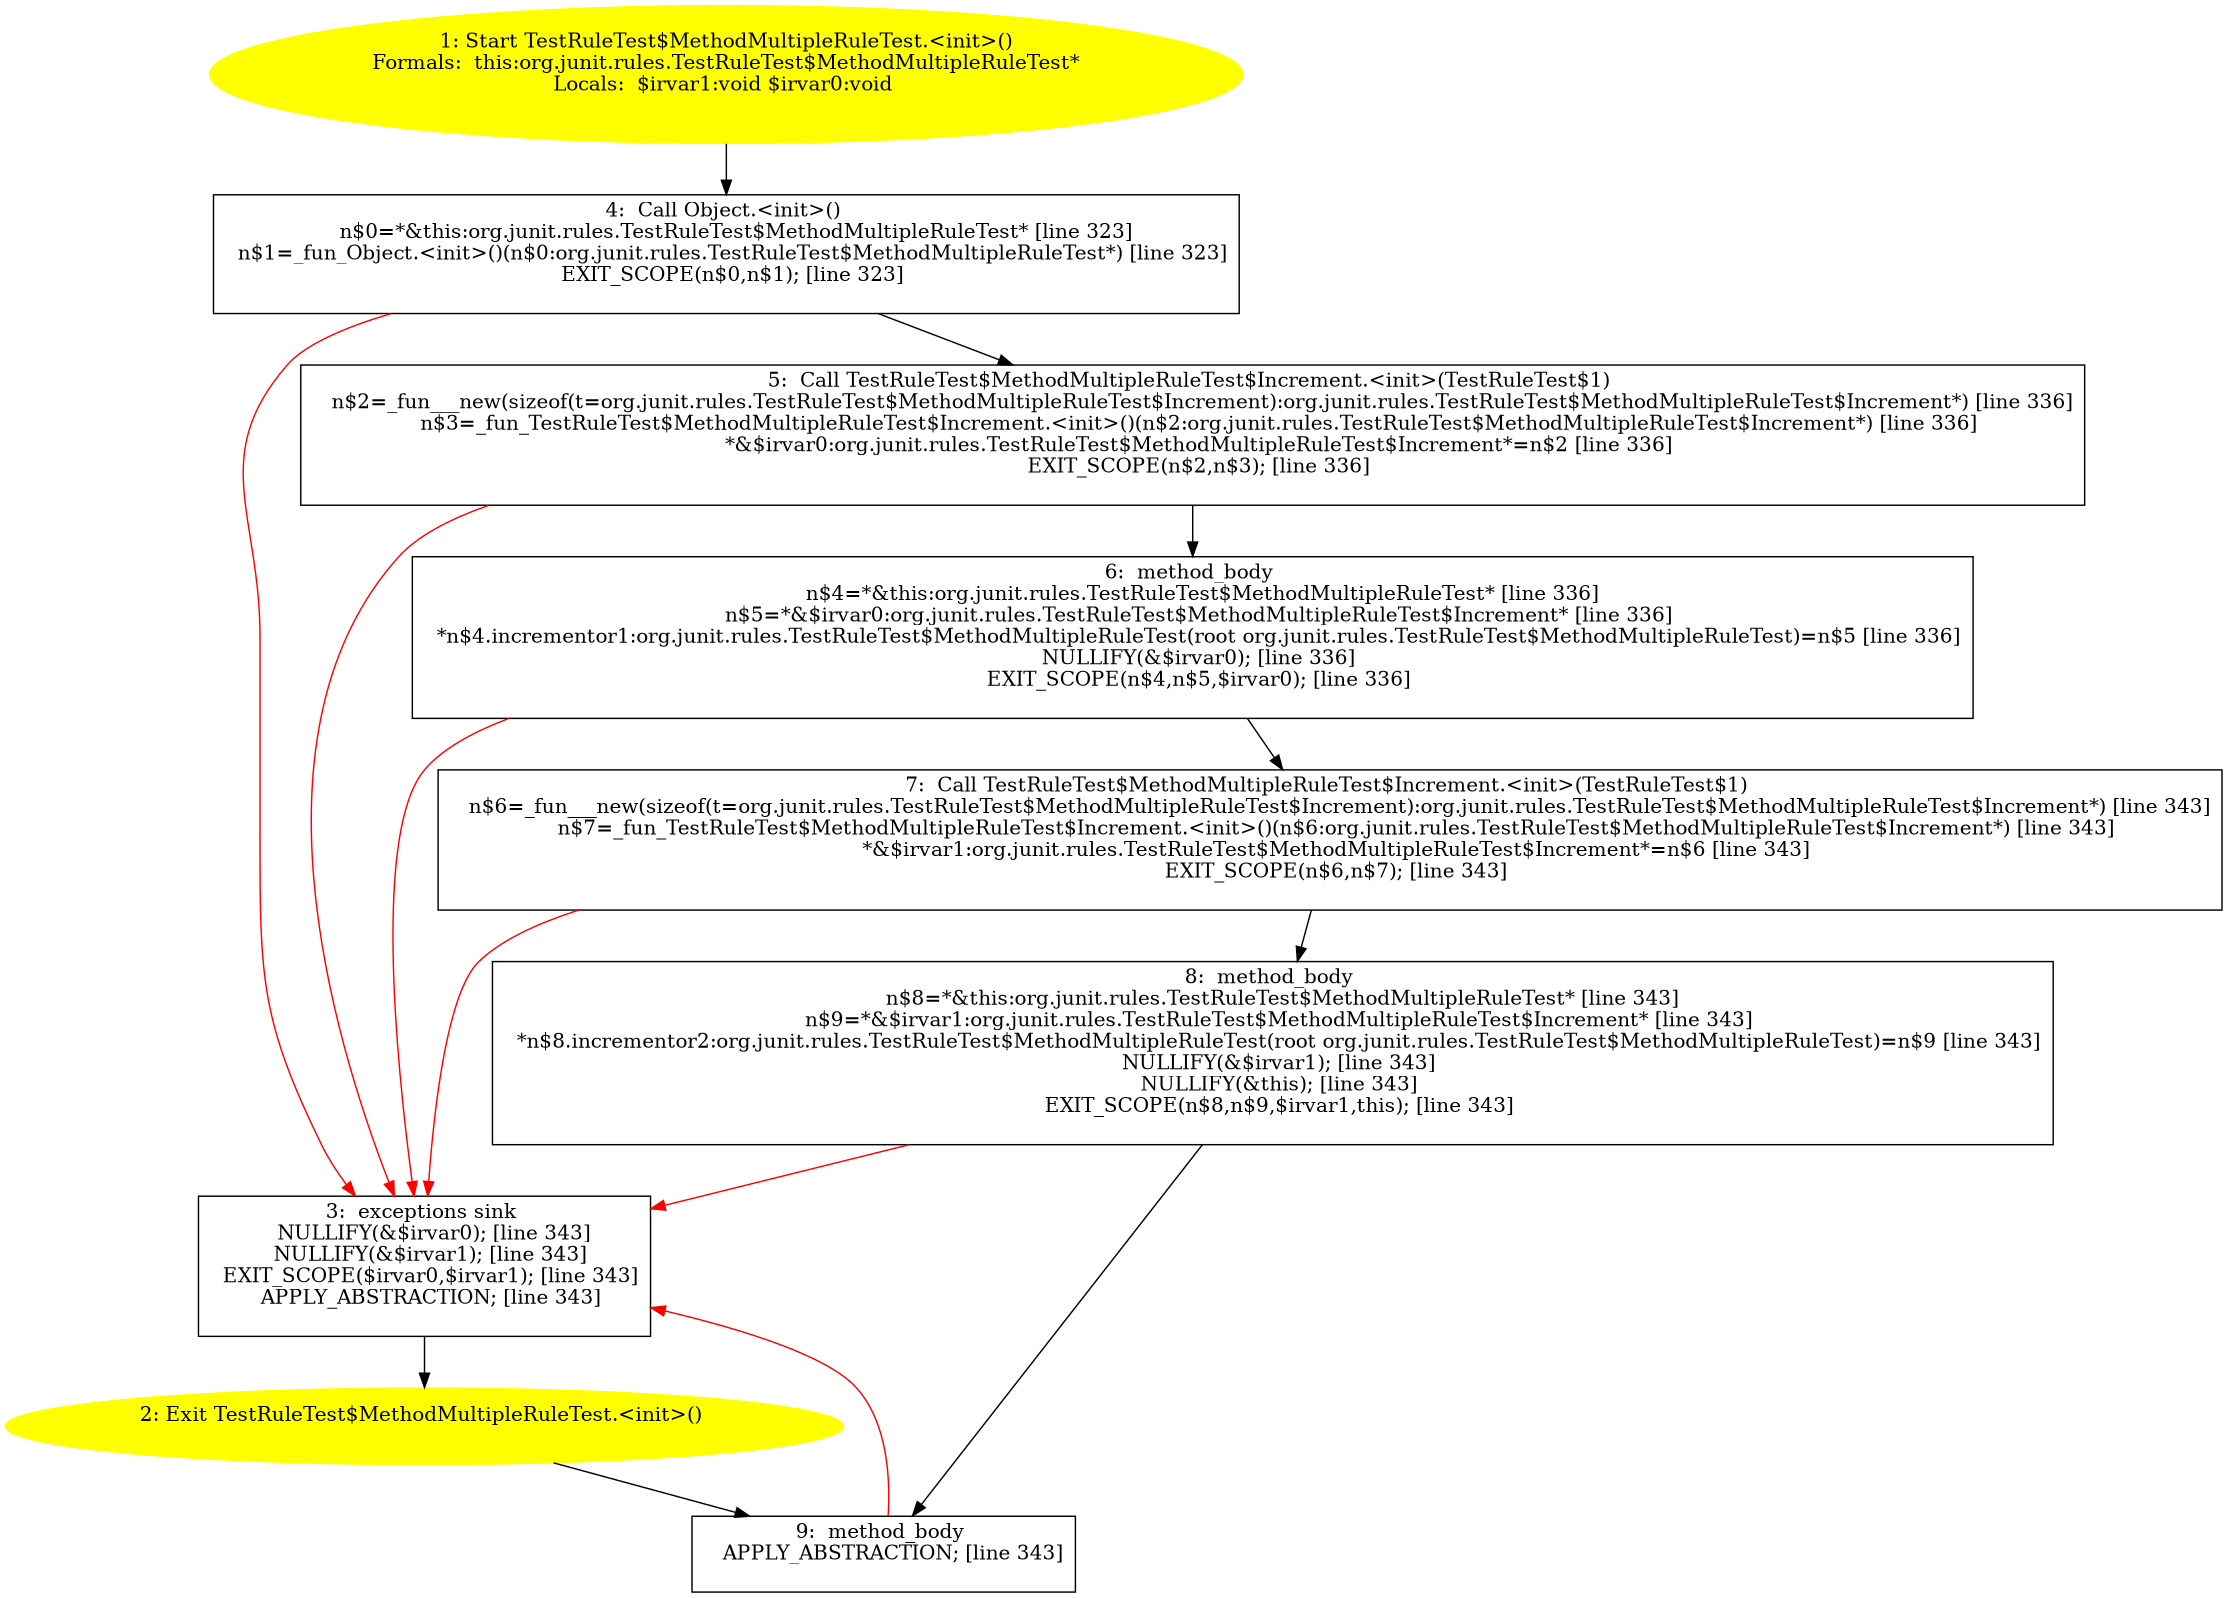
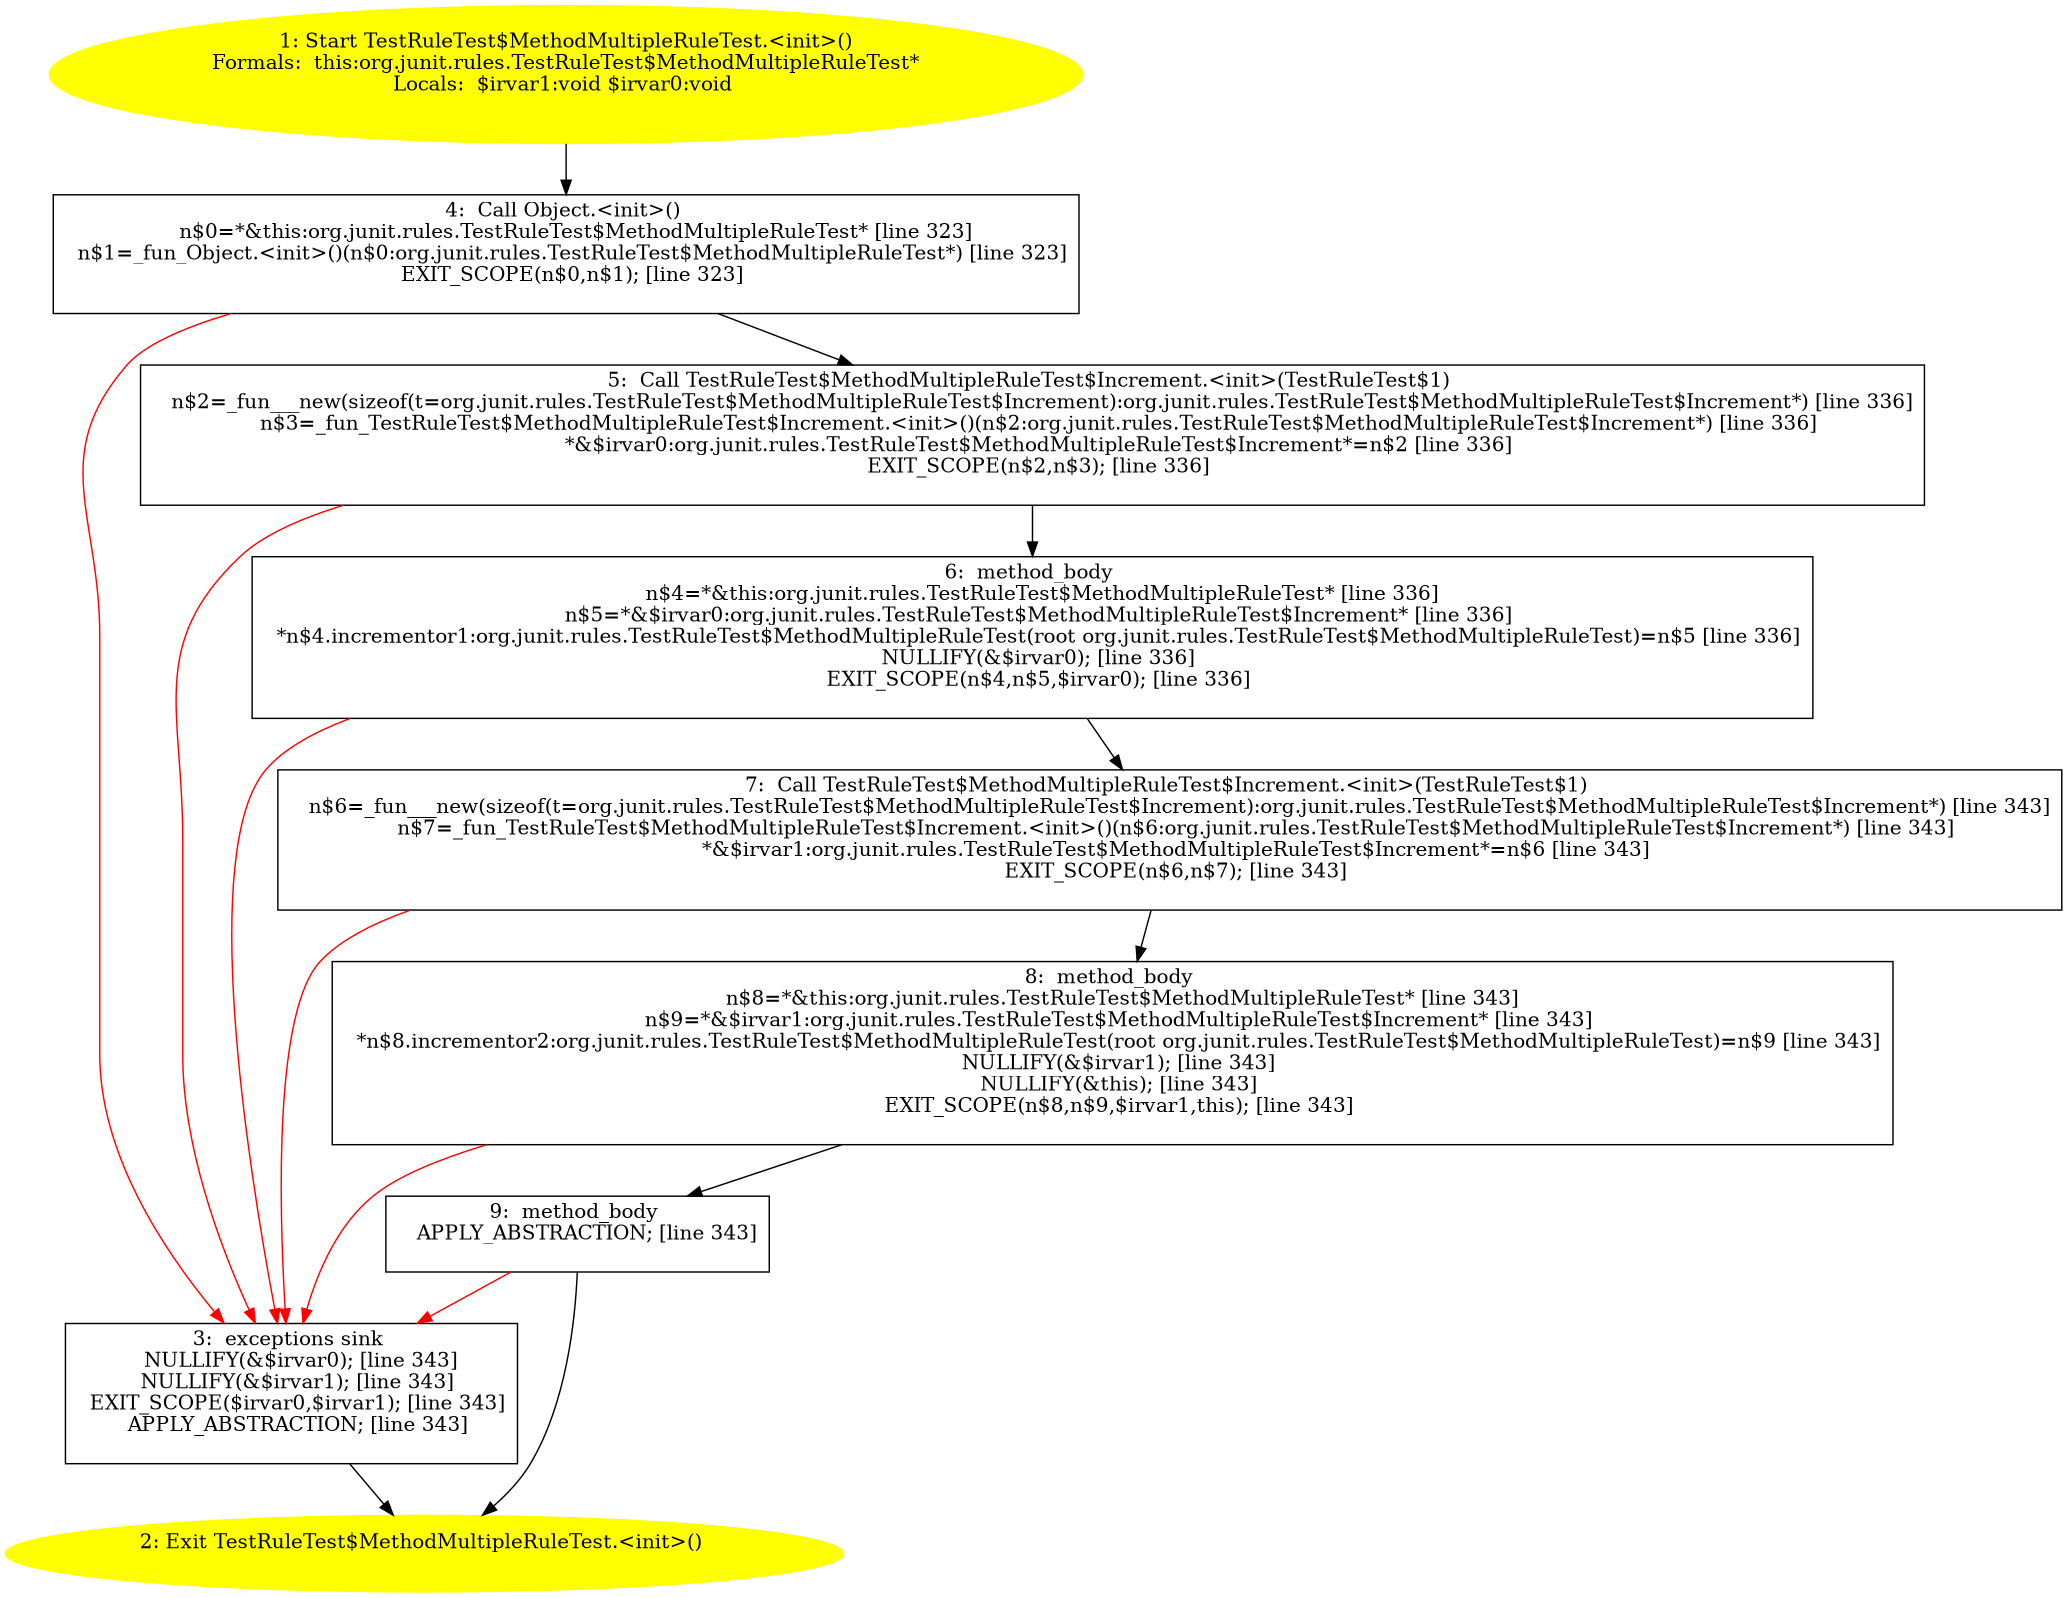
edge "2: Exit TestRuleTest$MethodMultipleRuleTest.<init>()" -> "9:  method_body APPLY_ABSTRACTION; [line 343]": reversed
